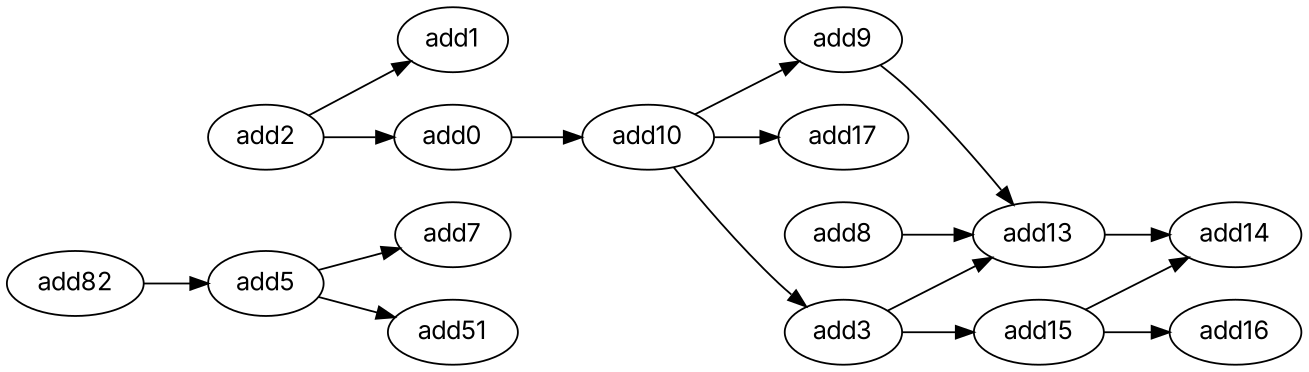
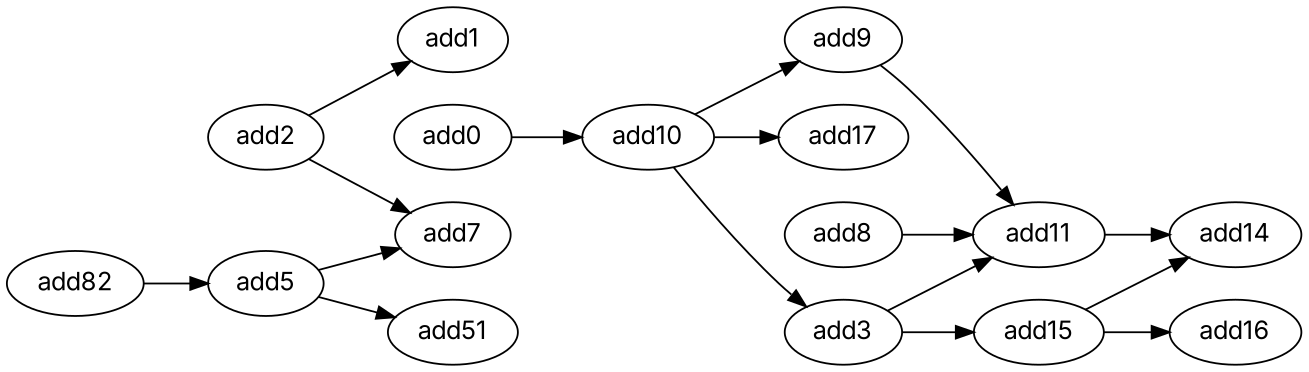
edge "add2" -> "add0": now "add2" -> "add7"
node "add13": label "add13" -> "add11"
